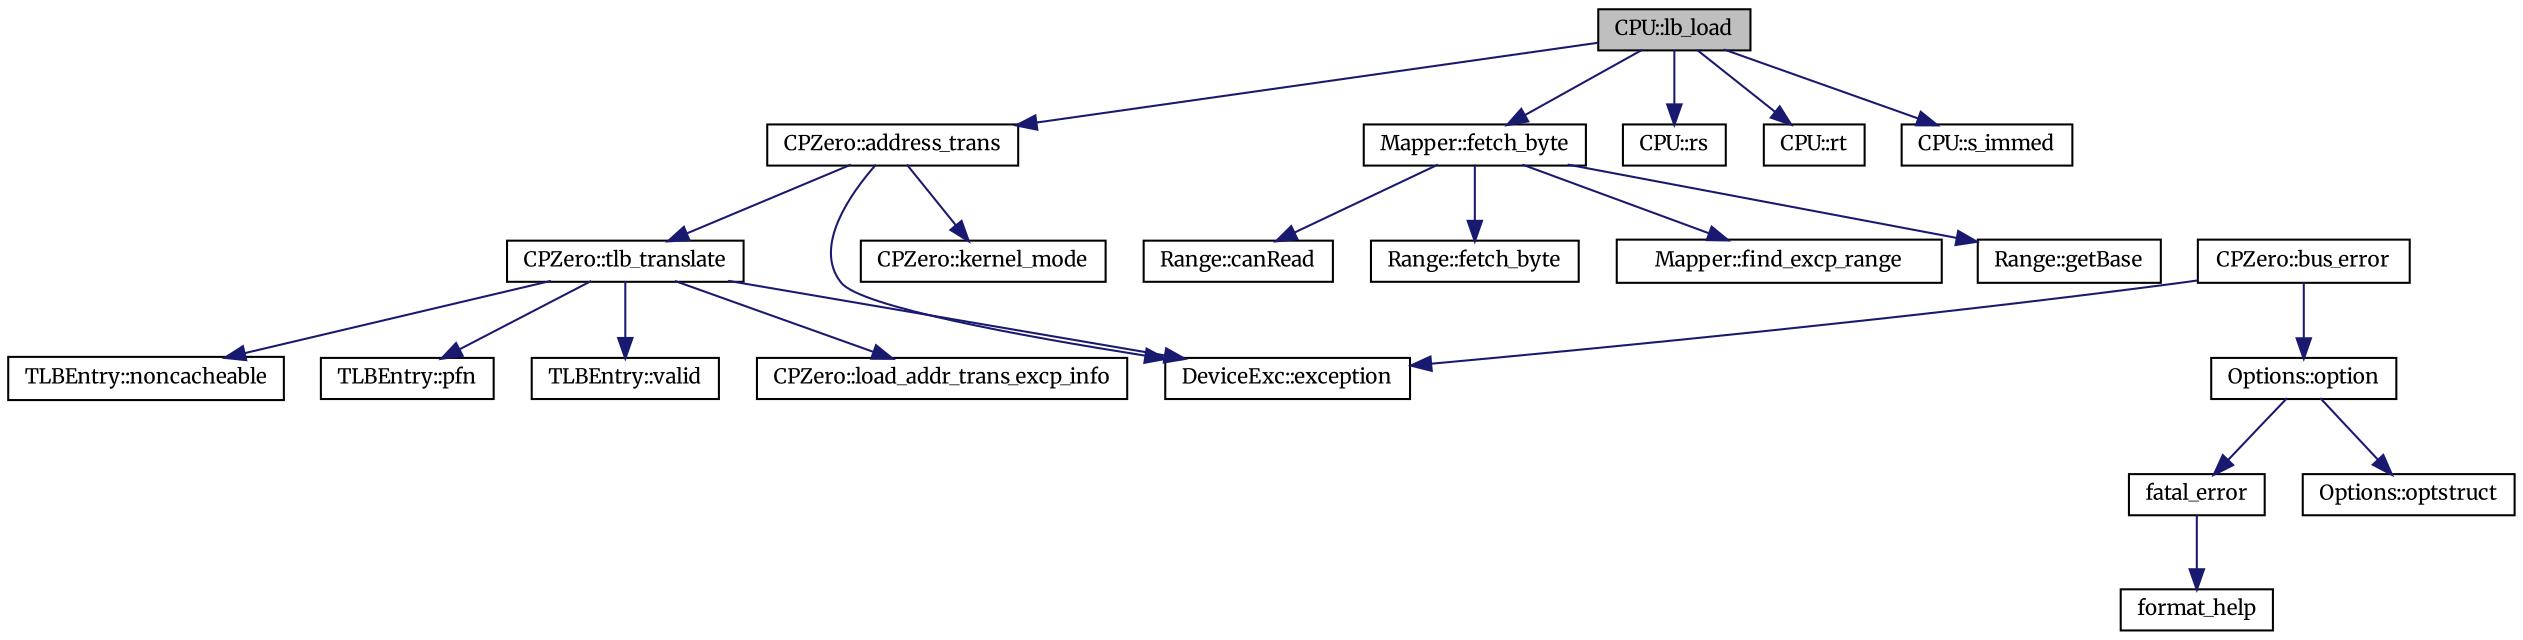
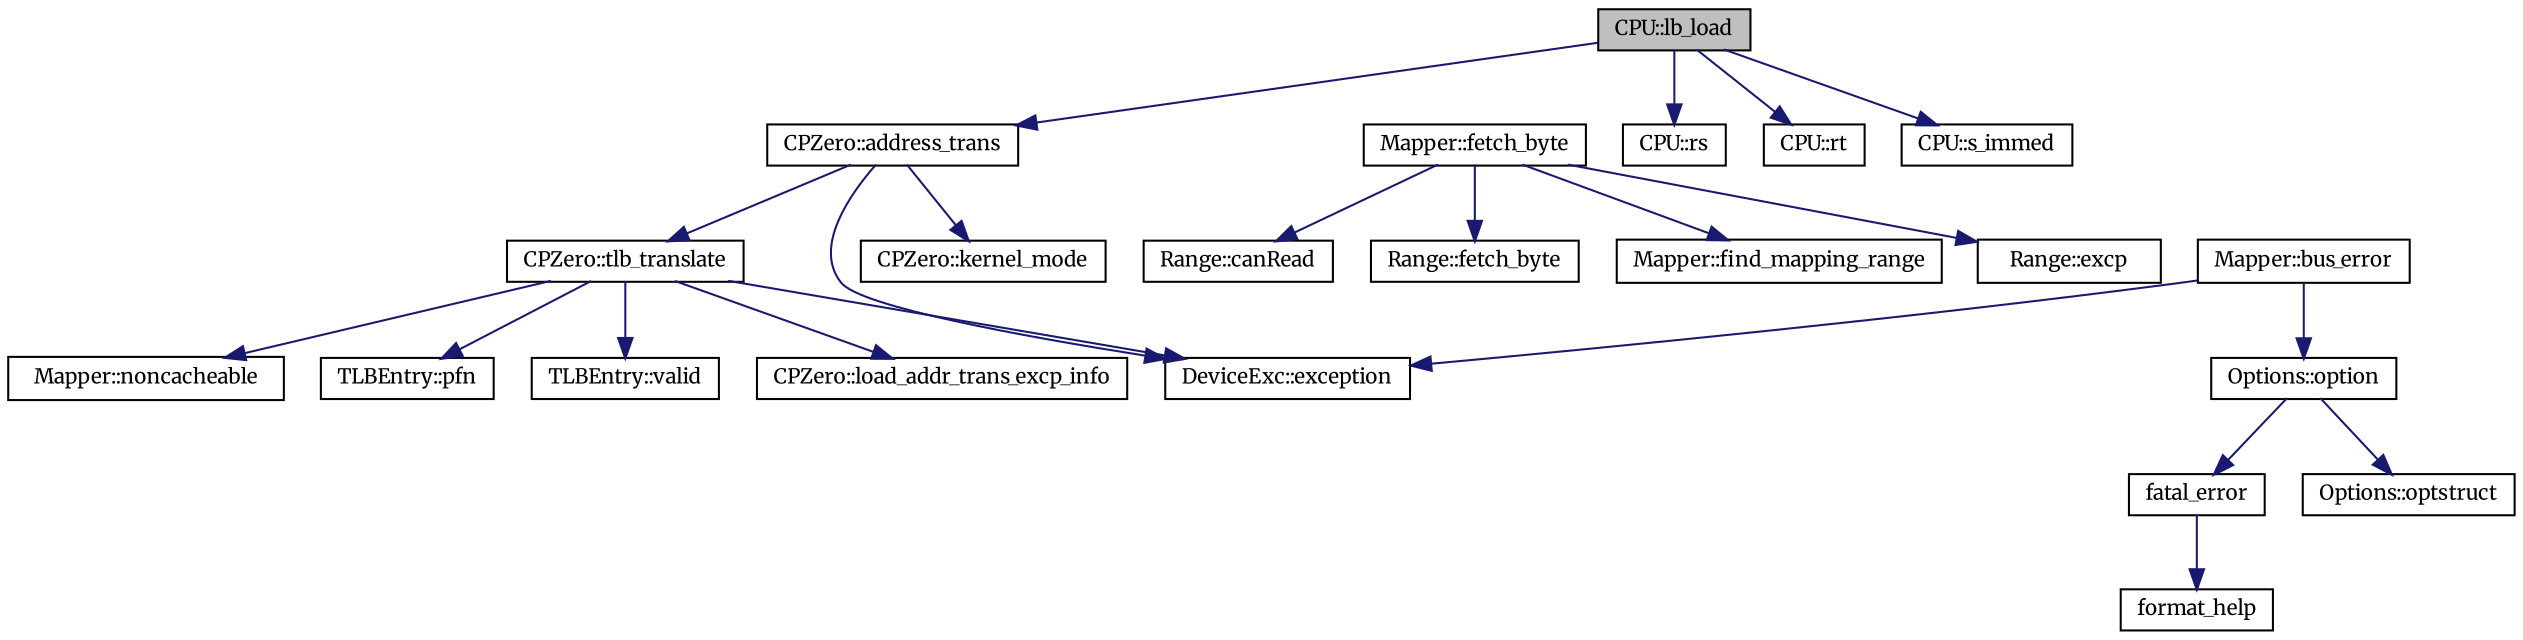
edge "CPU::lb_load" -> "Mapper::fetch_byte": removed
node "Mapper::find_excp_range": label "Mapper::find_excp_range" -> "Mapper::find_mapping_range"
node "Range::getBase": label "Range::getBase" -> "Range::excp"
node "CPZero::bus_error": label "CPZero::bus_error" -> "Mapper::bus_error"
node "TLBEntry::noncacheable": label "TLBEntry::noncacheable" -> "Mapper::noncacheable"
